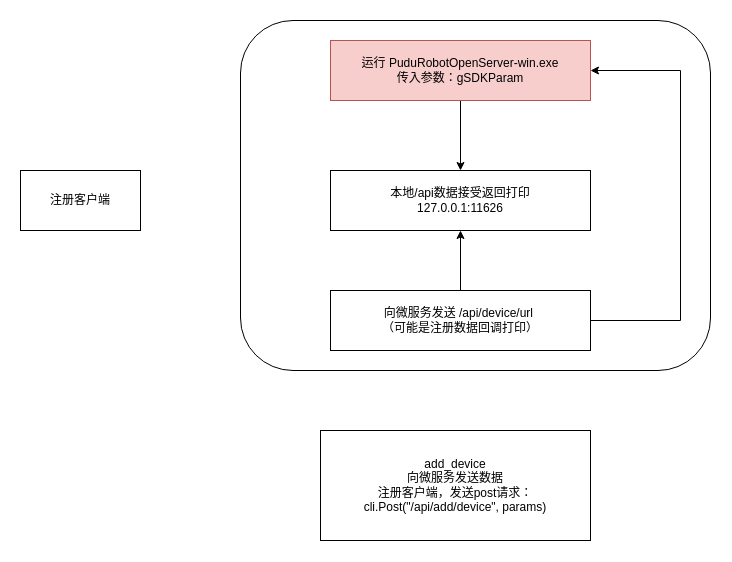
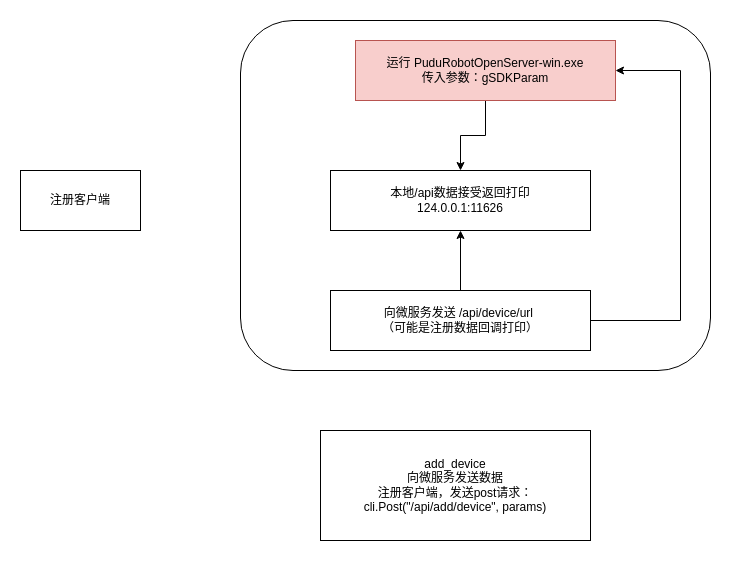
node "运行 PuduRobotOpenServer-win.exe 传入参数：gSDKParam": moved (461, 71) -> (486, 71)
node "本地/api数据接受返回打印 127.0.0.1:11626": label "本地/api数据接受返回打印 127.0.0.1:11626" -> "本地/api数据接受返回打印 124.0.0.1:11626"
